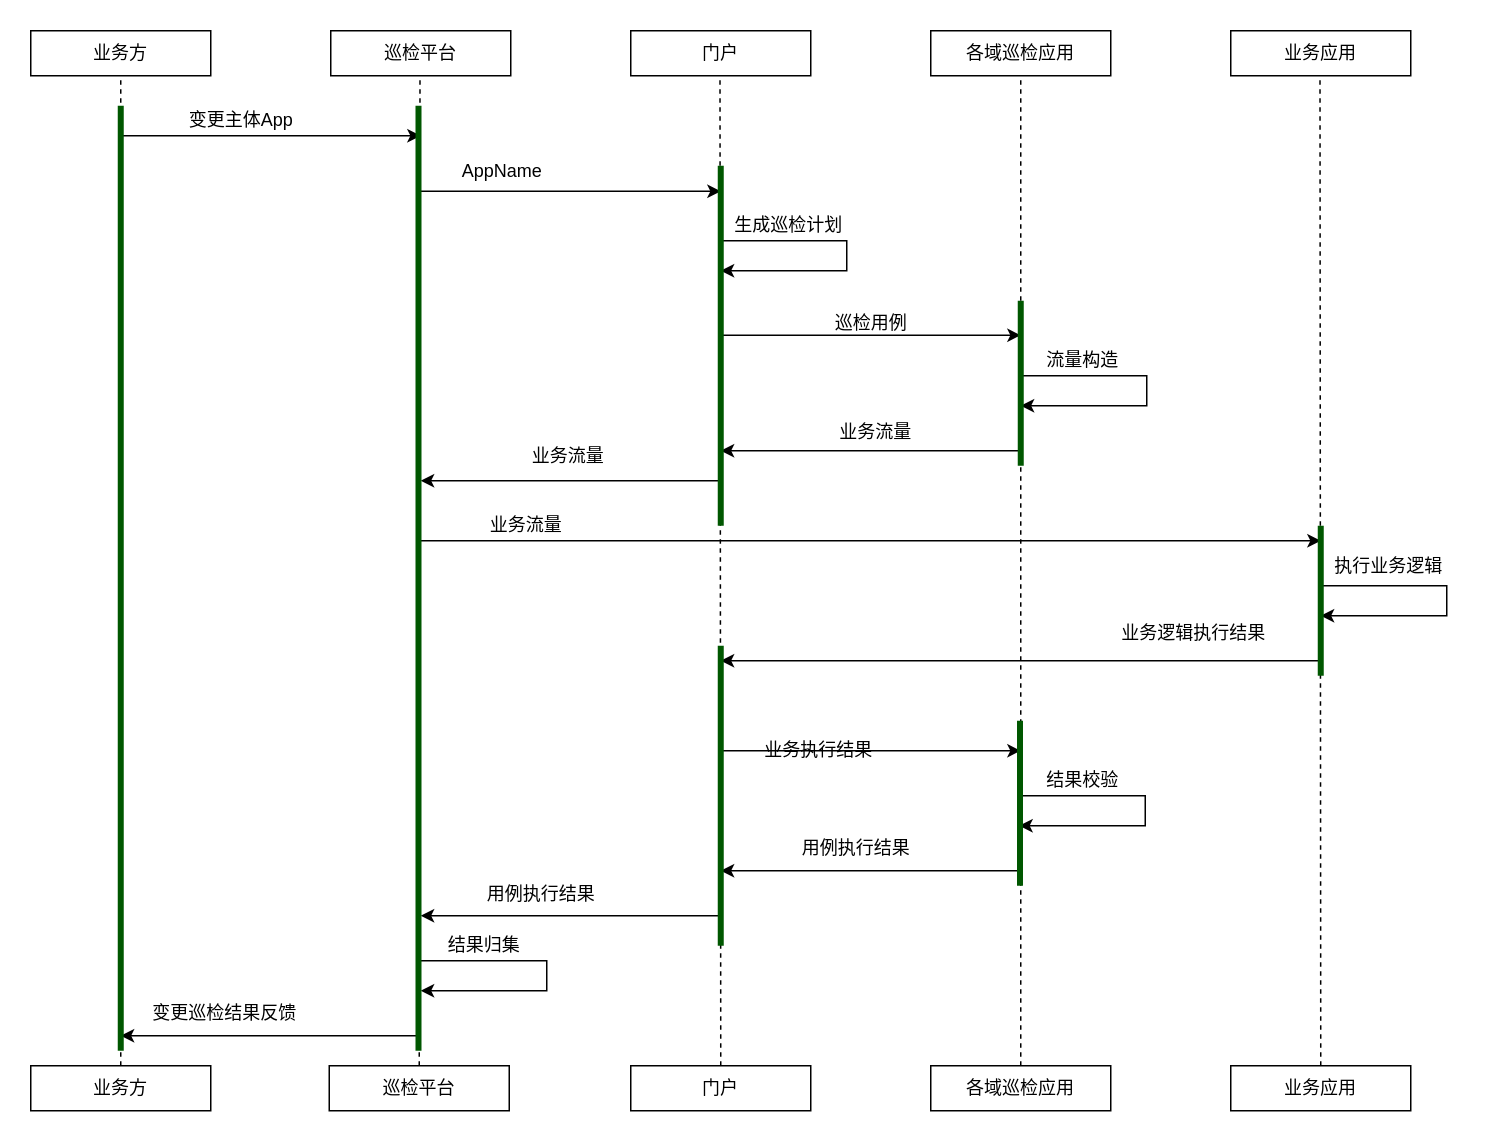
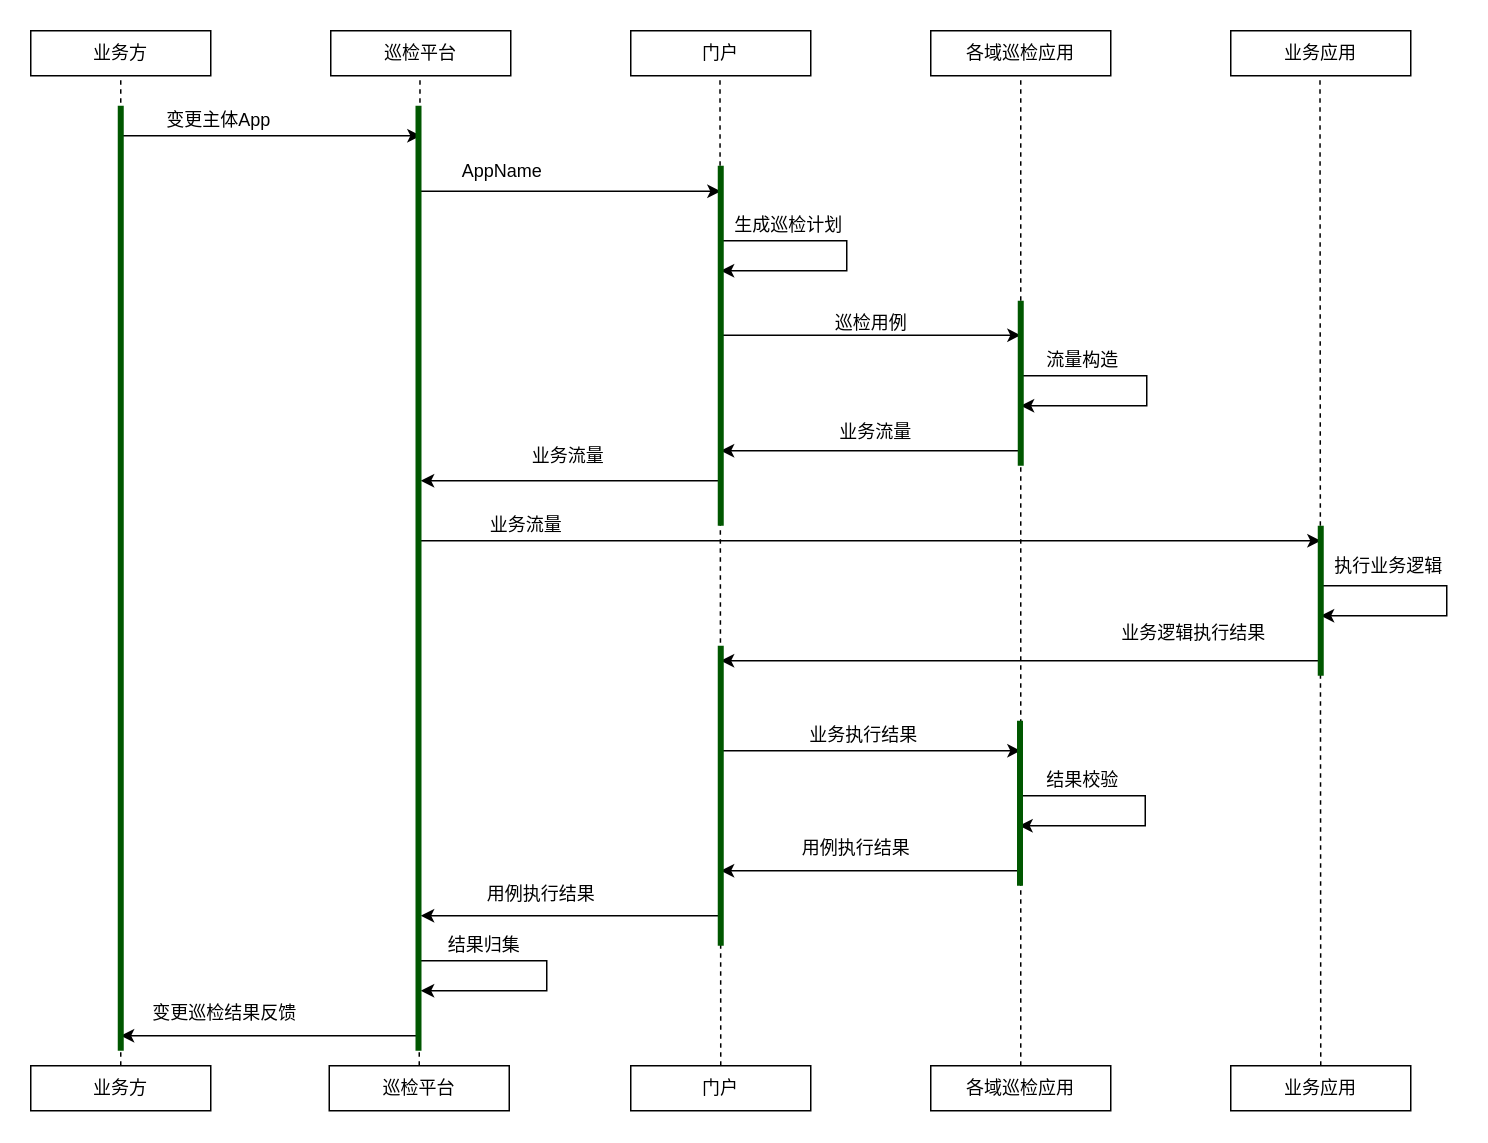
node "变更主体App": moved (241, 121) -> (218, 121)
node "业务执行结果": moved (818, 751) -> (863, 736)
